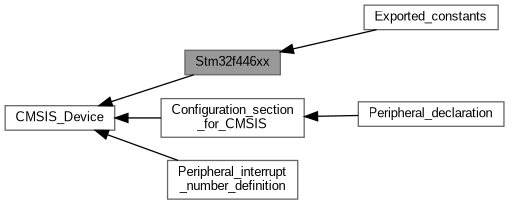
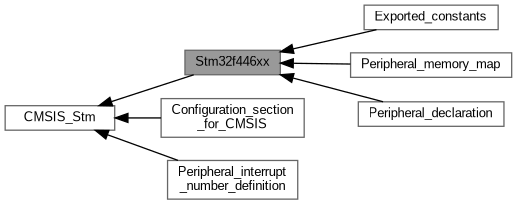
node "Peripheral_memory_map": added
edge "Peripheral_declaration" -> "Configuration_section _for_CMSIS": now "Peripheral_declaration" -> "Stm32f446xx"
node "CMSIS_Device": label "CMSIS_Device" -> "CMSIS_Stm"
